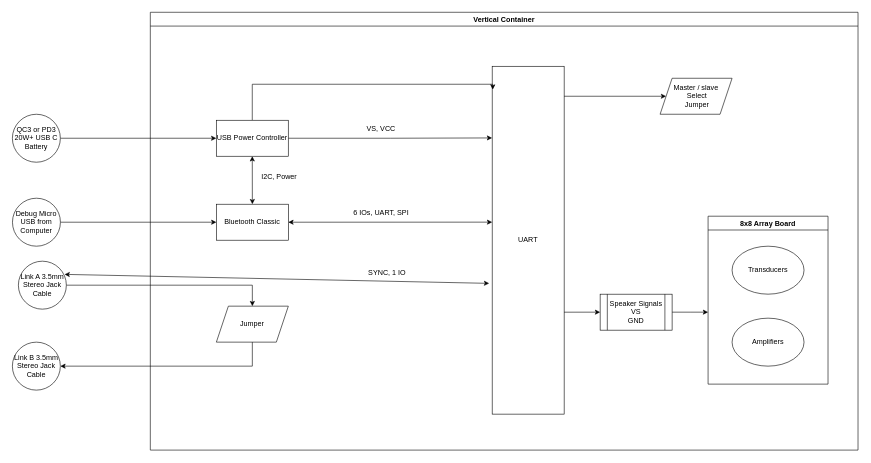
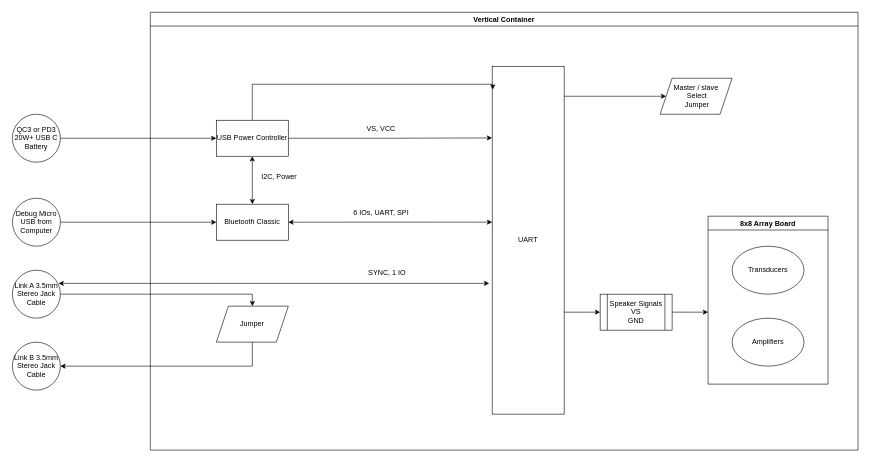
node "Link A 3.5mm Stereo Jack Cable": moved (42, 285) -> (36, 294)
